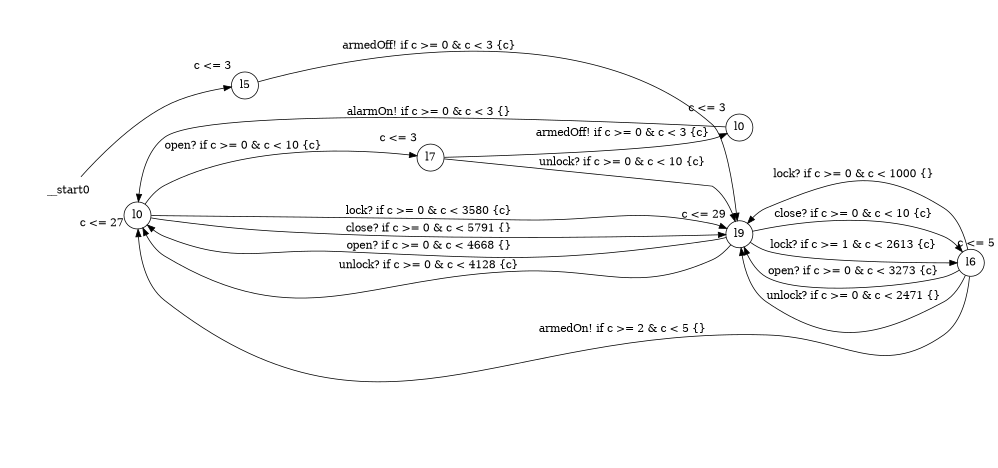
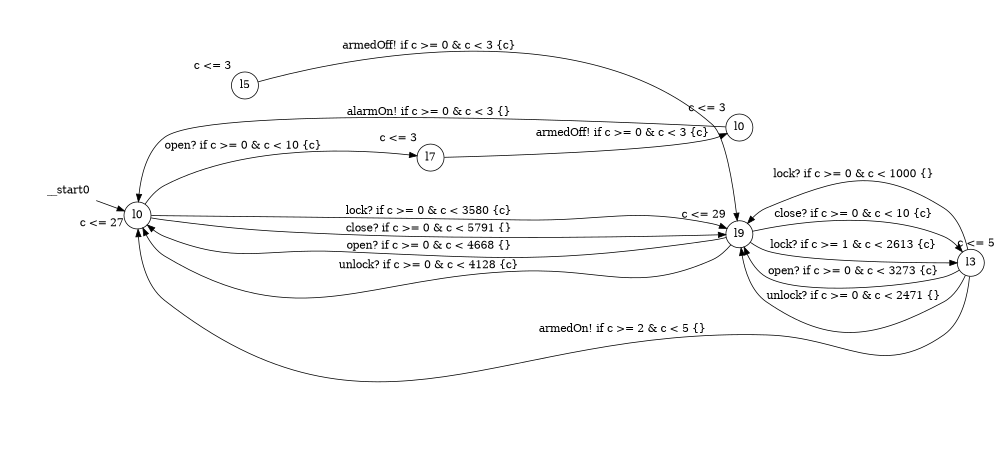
edge "__start0" -> "l5 c <= 3": now "__start0" -> "l0 c <= 27"
edge "l7 c <= 3" -> "l9 c <= 29": removed, label "unlock? if c >= 0 & c < 10 {c}"
node "l6 c <= 5": label "l6 c <= 5" -> "l3 c <= 5"
